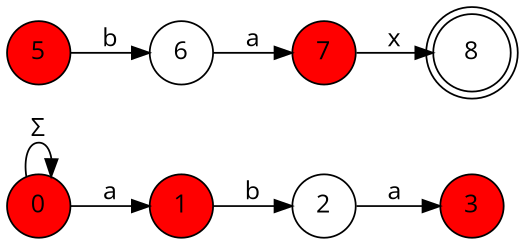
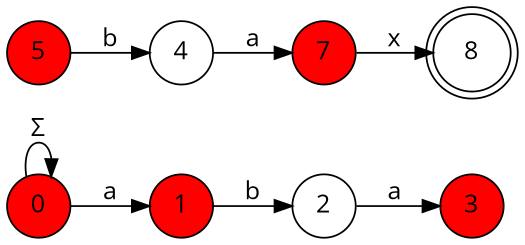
node "6": label "6" -> "4"
